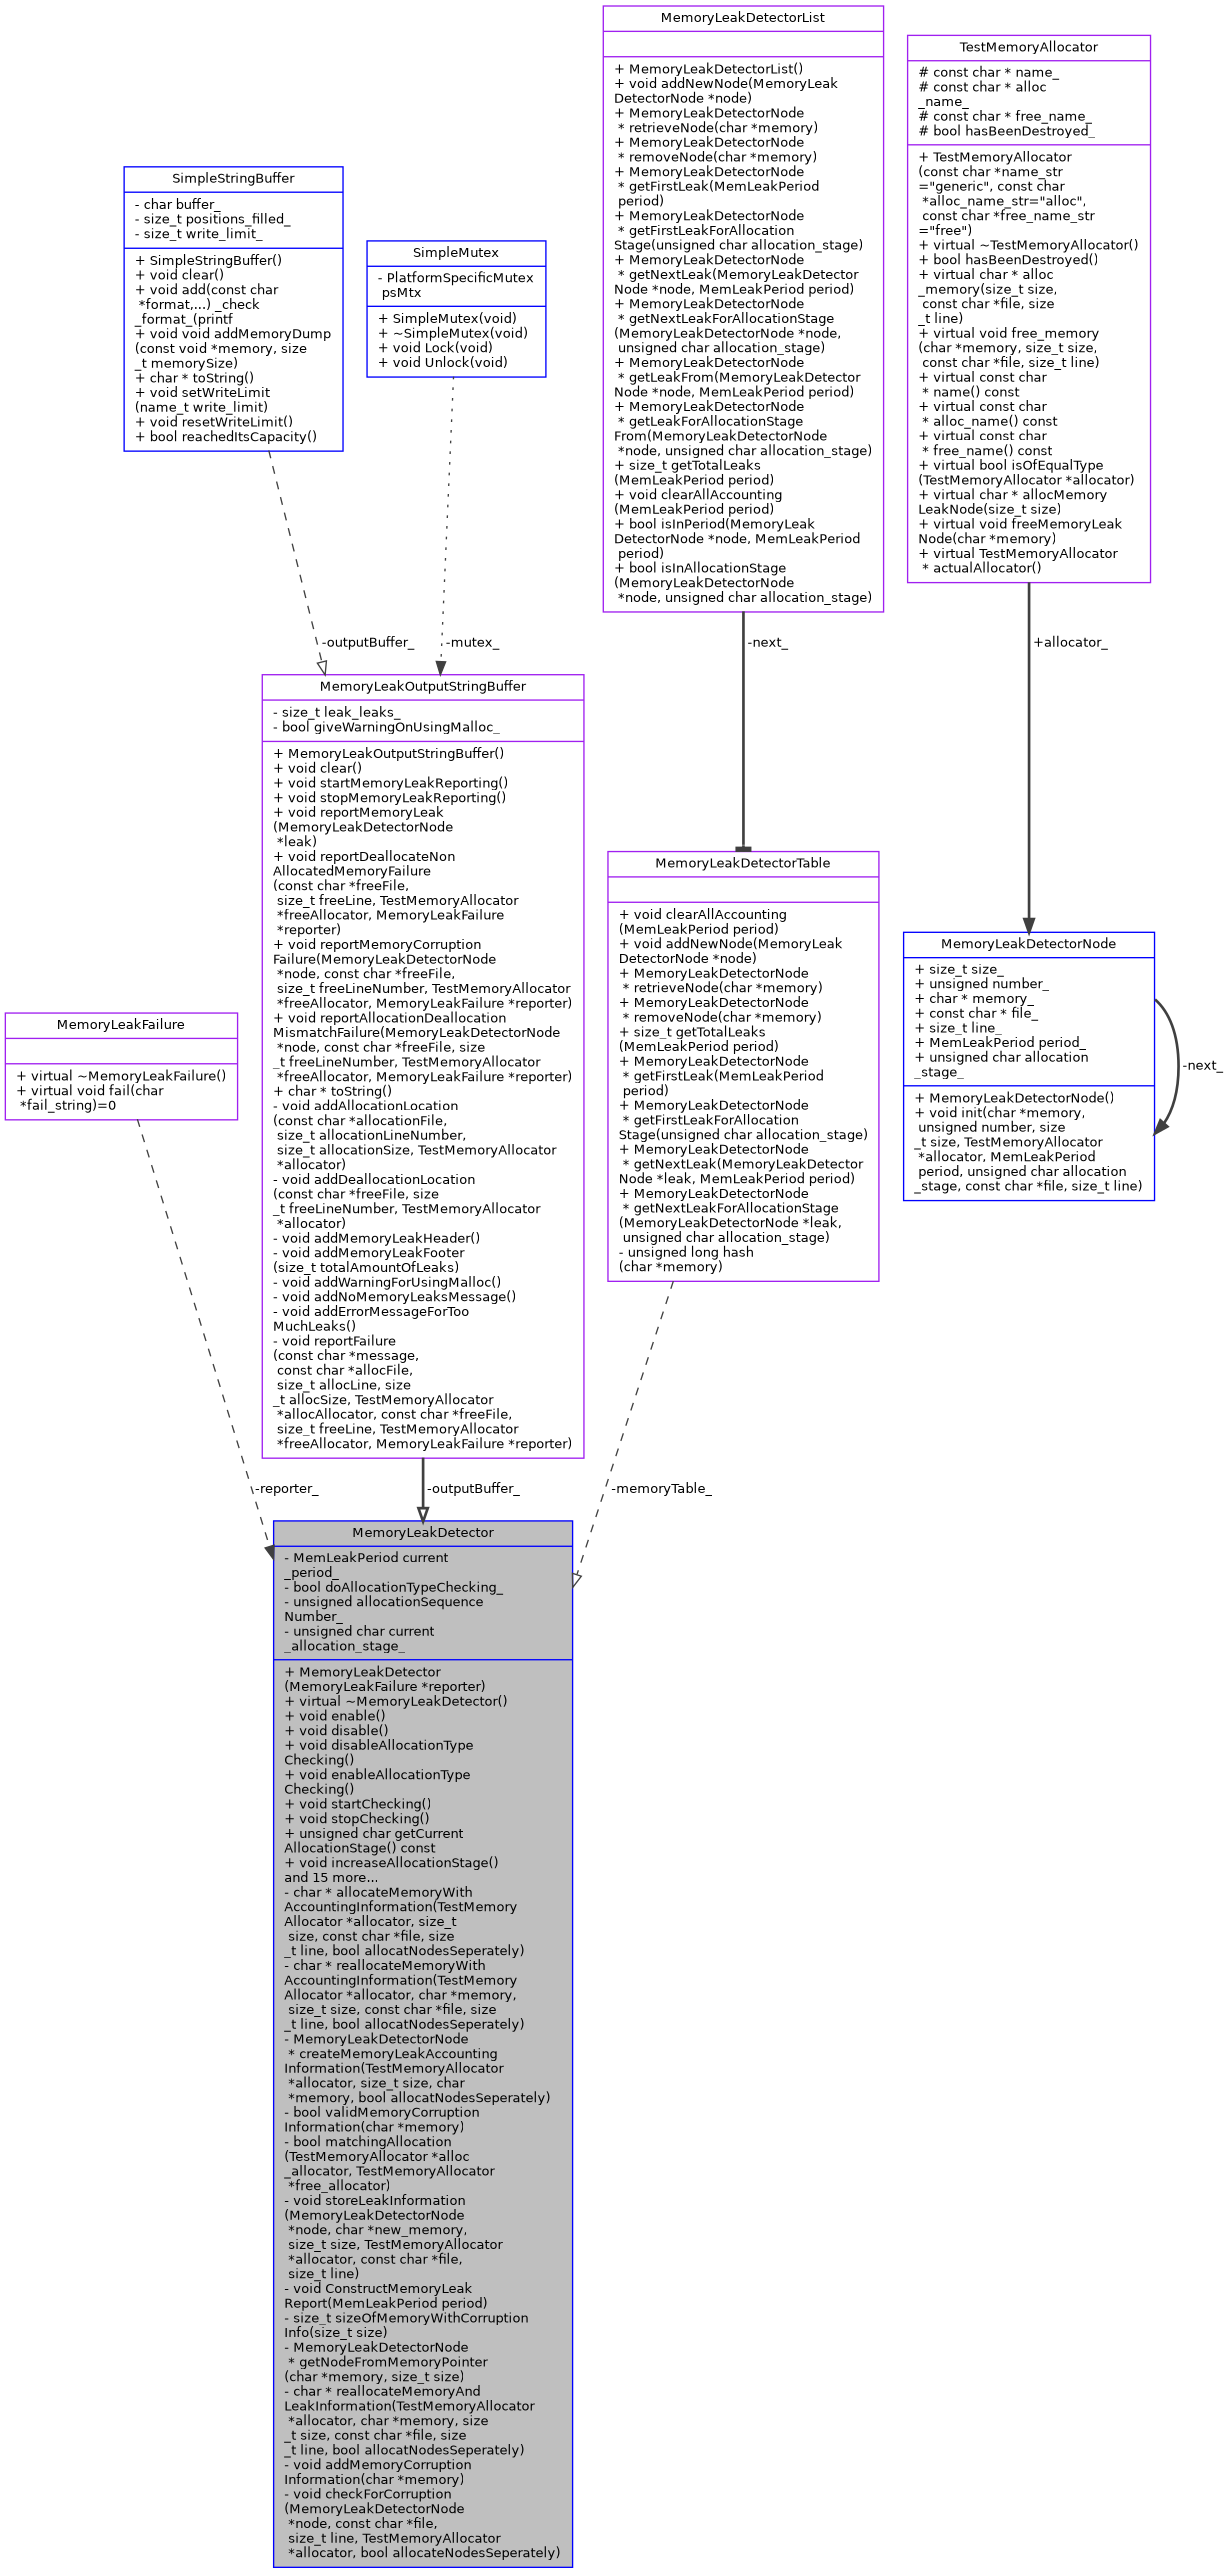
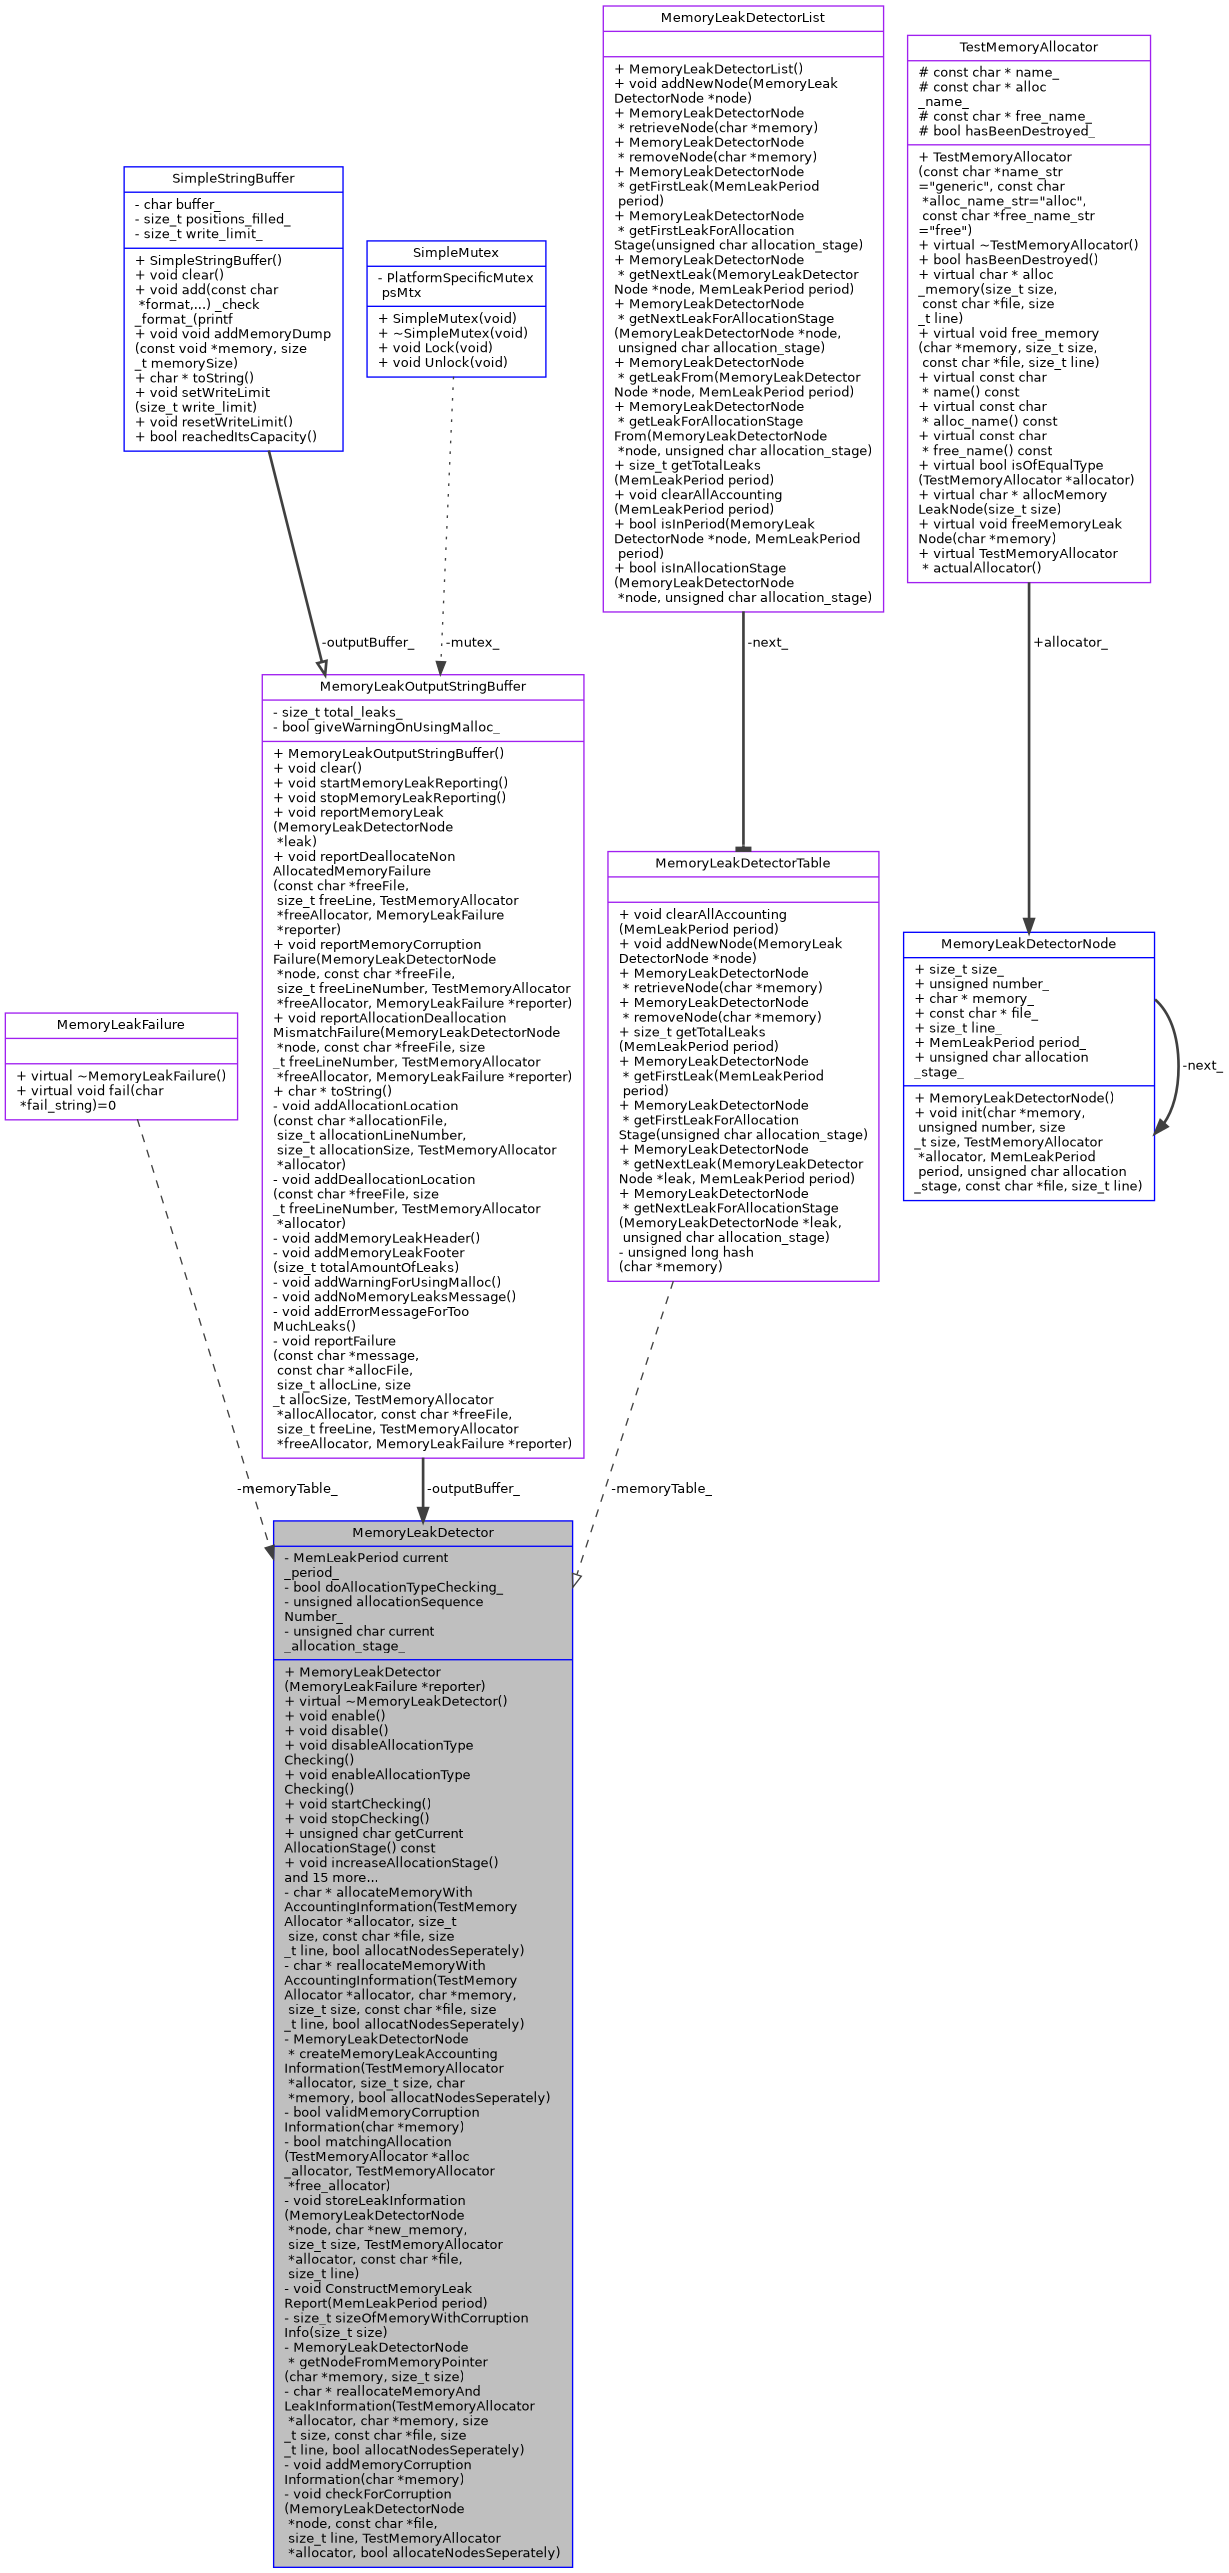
node "SimpleStringBuffer": text "(name_t write_limit)" -> "(size_t write_limit)"
edge "SimpleStringBuffer" -> "MemoryLeakOutputStringBuffer": style dashed -> bold
node "MemoryLeakOutputStringBuffer": text "- size_t leak_leaks_" -> "- size_t total_leaks_"
edge "MemoryLeakOutputStringBuffer" -> "MemoryLeakDetector": arrowhead onormal -> normal
edge "MemoryLeakFailure" -> "MemoryLeakDetector": label " -reporter_" -> " -memoryTable_"
